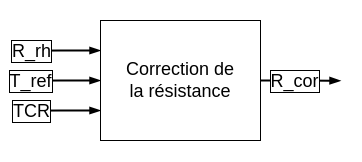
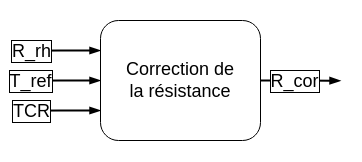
node "Correction de la résistance": shape rectangle -> rounded rectangle
